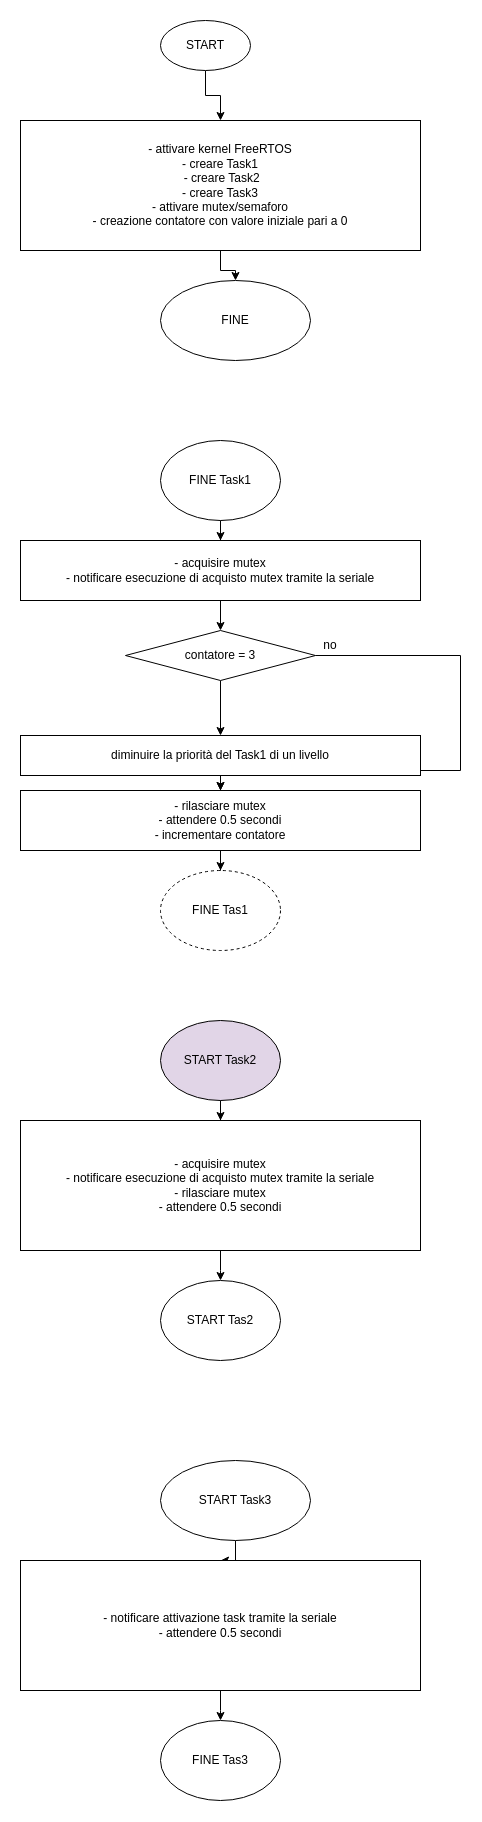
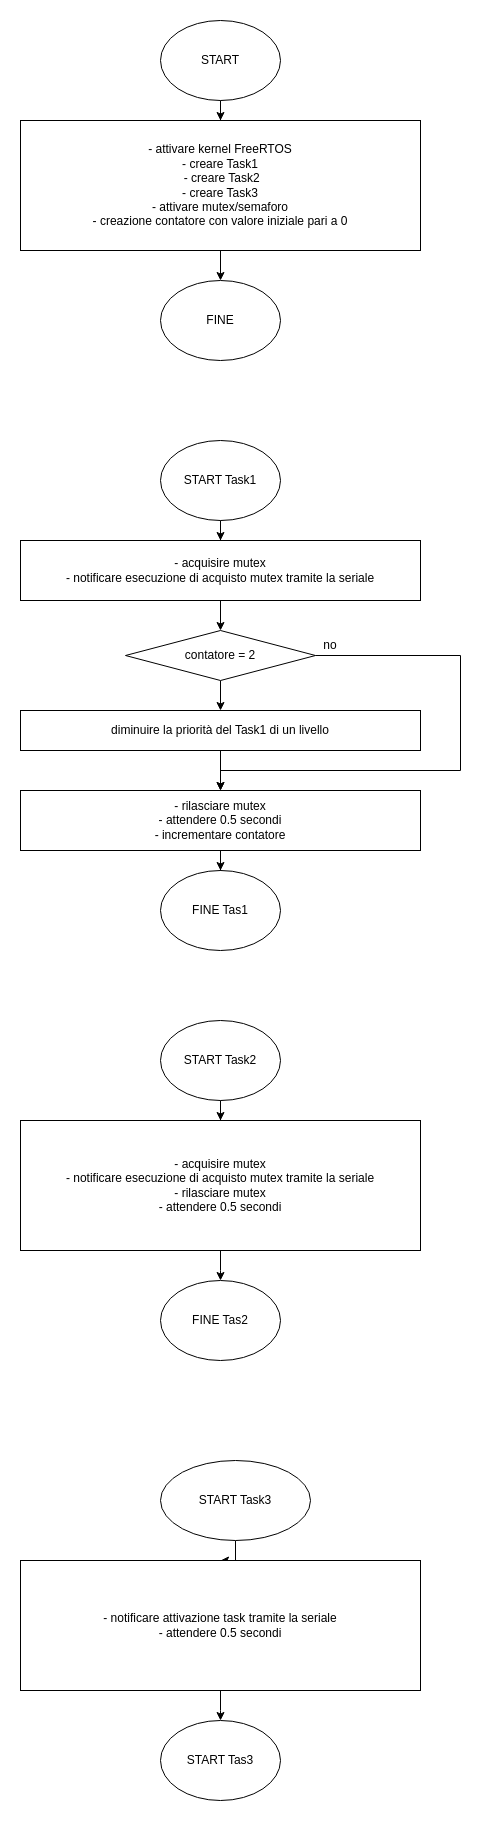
node "START": size 90x50 -> 120x80
node "FINE": size 150x80 -> 120x80
node "FINE Task1": label "FINE Task1" -> "START Task1"
node "contatore = 3": label "contatore = 3" -> "contatore = 2"
node "diminuire la priorità del Task1 di un livello": moved (221, 756) -> (221, 731)
node "FINE Tas1": style dashed -> solid
node "START Task2": fillcolor #e1d5e7 -> #ffffff
node "START Tas2": label "START Tas2" -> "FINE Tas2"
node "FINE Tas3": label "FINE Tas3" -> "START Tas3"
